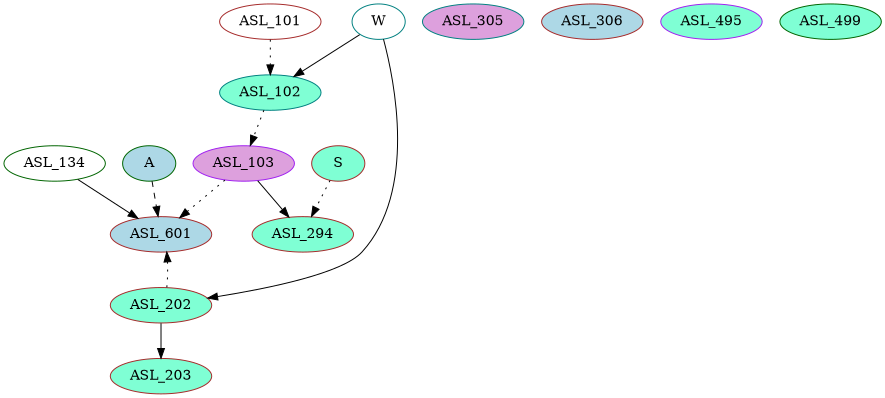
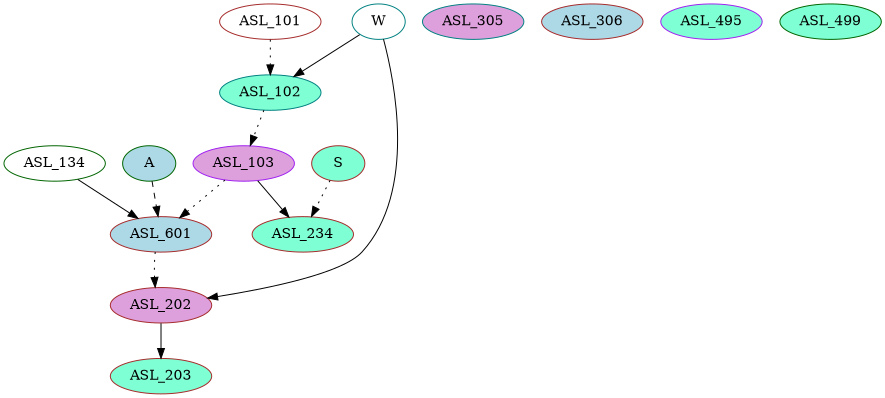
node "ASL_294": label "ASL_294" -> "ASL_234"
edge "ASL_202" -> "ASL_601": reversed
node "ASL_202": fillcolor aquamarine -> plum
